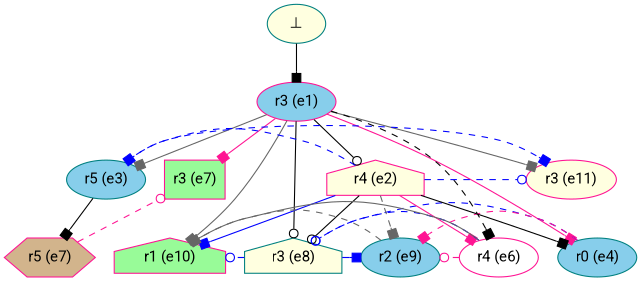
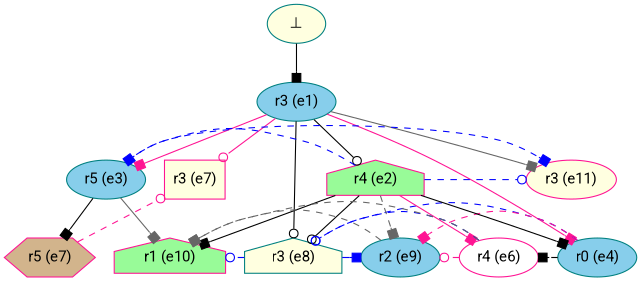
node "r3 (e1)": color deeppink -> teal
edge "r3 (e1)" -> "r3 (e7)": arrowhead box -> odot
edge "r3 (e1)" -> "r5 (e3)": color gray40 -> deeppink
node "r3 (e7)": fillcolor palegreen -> lightyellow
node "r4 (e2)": fillcolor lightyellow -> palegreen
edge "r3 (e1)" -> "r1 (e10)": now "r5 (e3)" -> "r1 (e10)"
edge "r3 (e1)" -> "r4 (e6)": now "r0 (e4)" -> "r4 (e6)"
edge "r4 (e6)" -> "r1 (e10)": style solid -> dashed
edge "r4 (e2)" -> "r1 (e10)": color blue -> black
